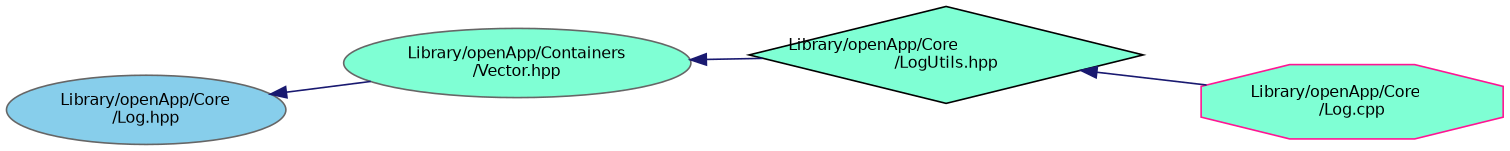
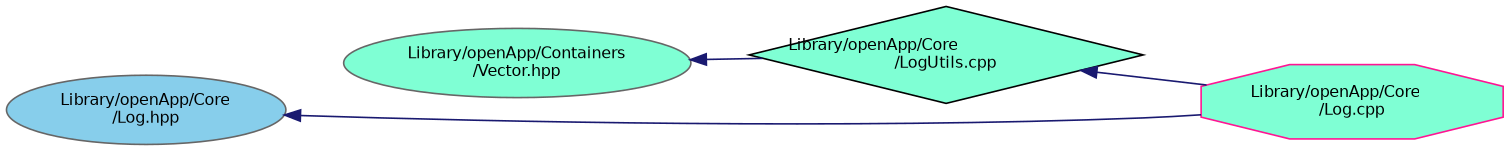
node "Library/openApp/Core /LogUtils.hpp": label "Library/openApp/Core /LogUtils.hpp" -> "Library/openApp/Core /LogUtils.cpp"
edge "Library/openApp/Containers /Vector.hpp" -> "Library/openApp/Core /Log.hpp": now "Library/openApp/Core /Log.cpp" -> "Library/openApp/Core /Log.hpp"
